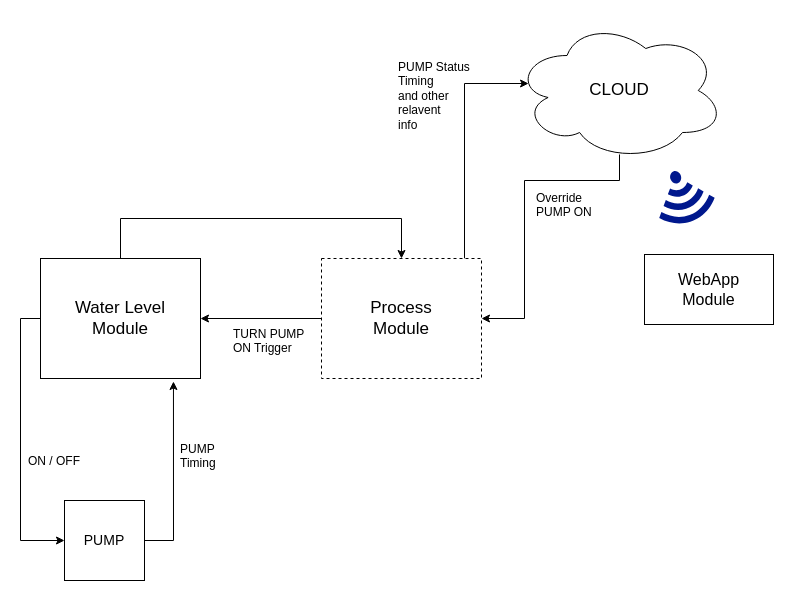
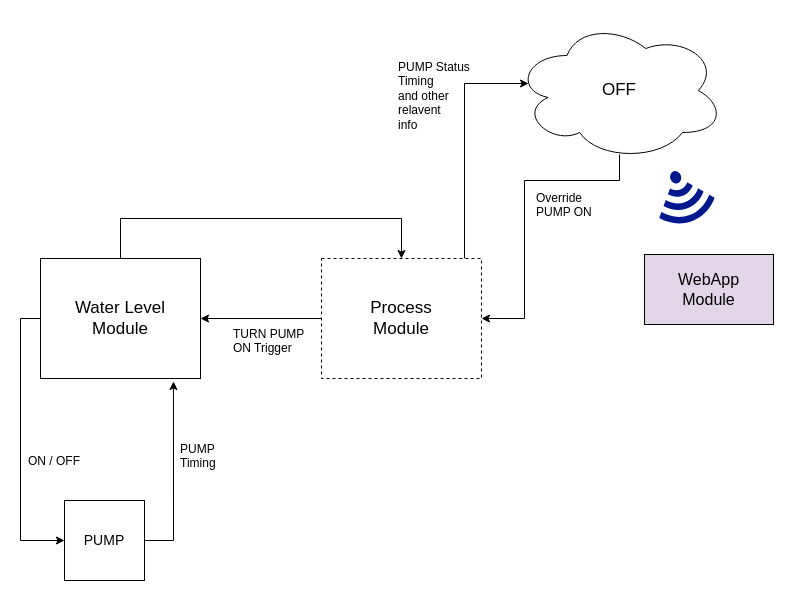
node "CLOUD": label "CLOUD" -> "OFF"
node "WebApp Module": fillcolor #ffffff -> #e1d5e7
